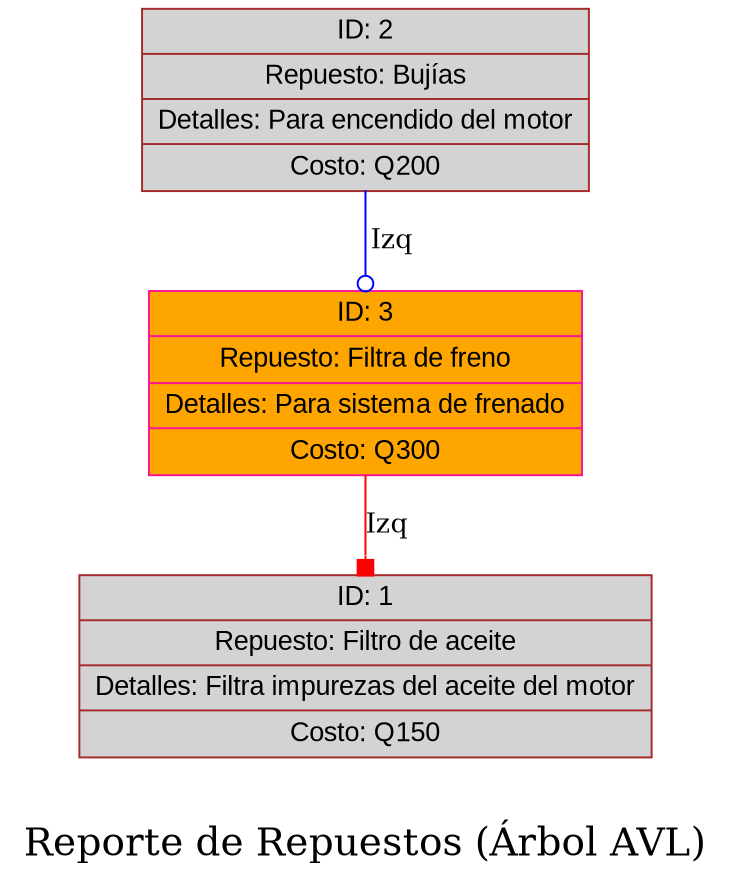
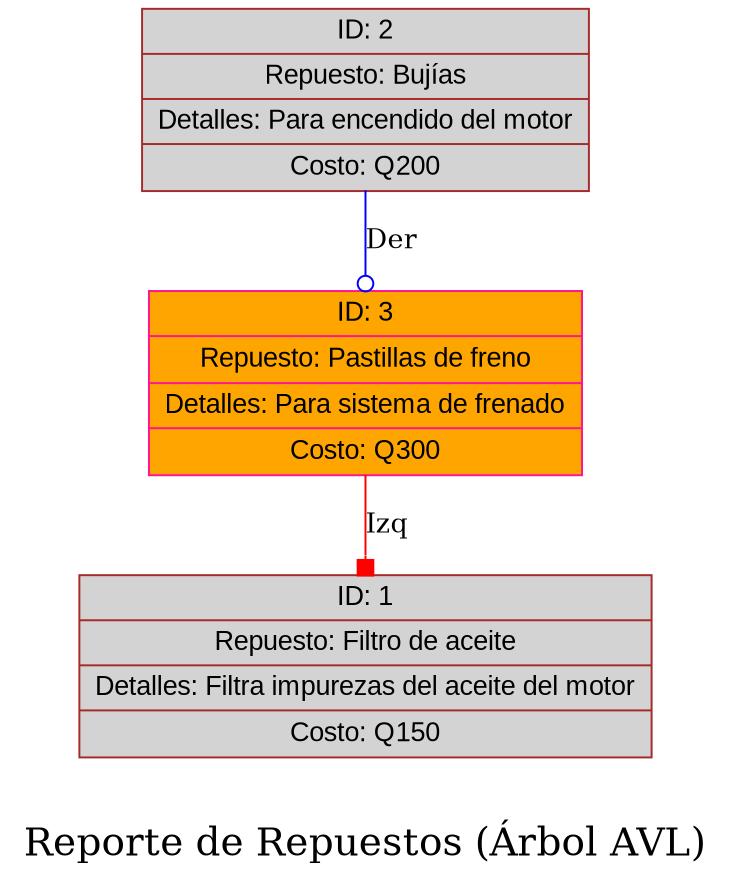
edge "ID: 2" -> "ID: 3": label "Izq" -> "Der"
node "ID: 3": text "Repuesto: Filtra de freno" -> "Repuesto: Pastillas de freno"
